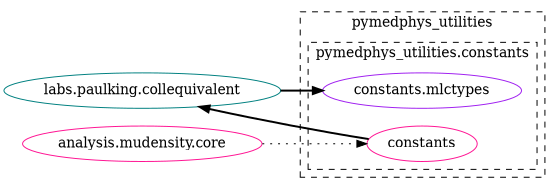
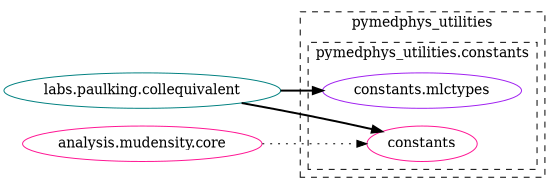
edge "constants" -> "labs.paulking.collequivalent": reversed
